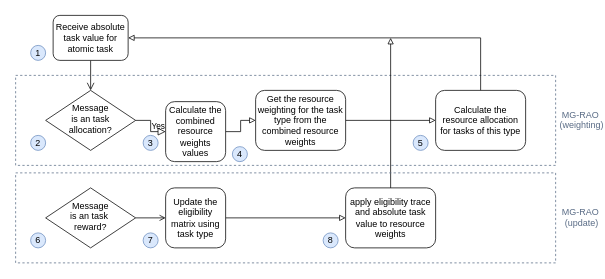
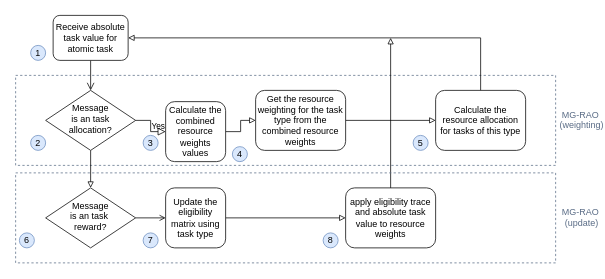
edge "Message is an task allocation?" -> "Message is an task reward?": added
node "6": moved (38, 240) -> (27, 240)
